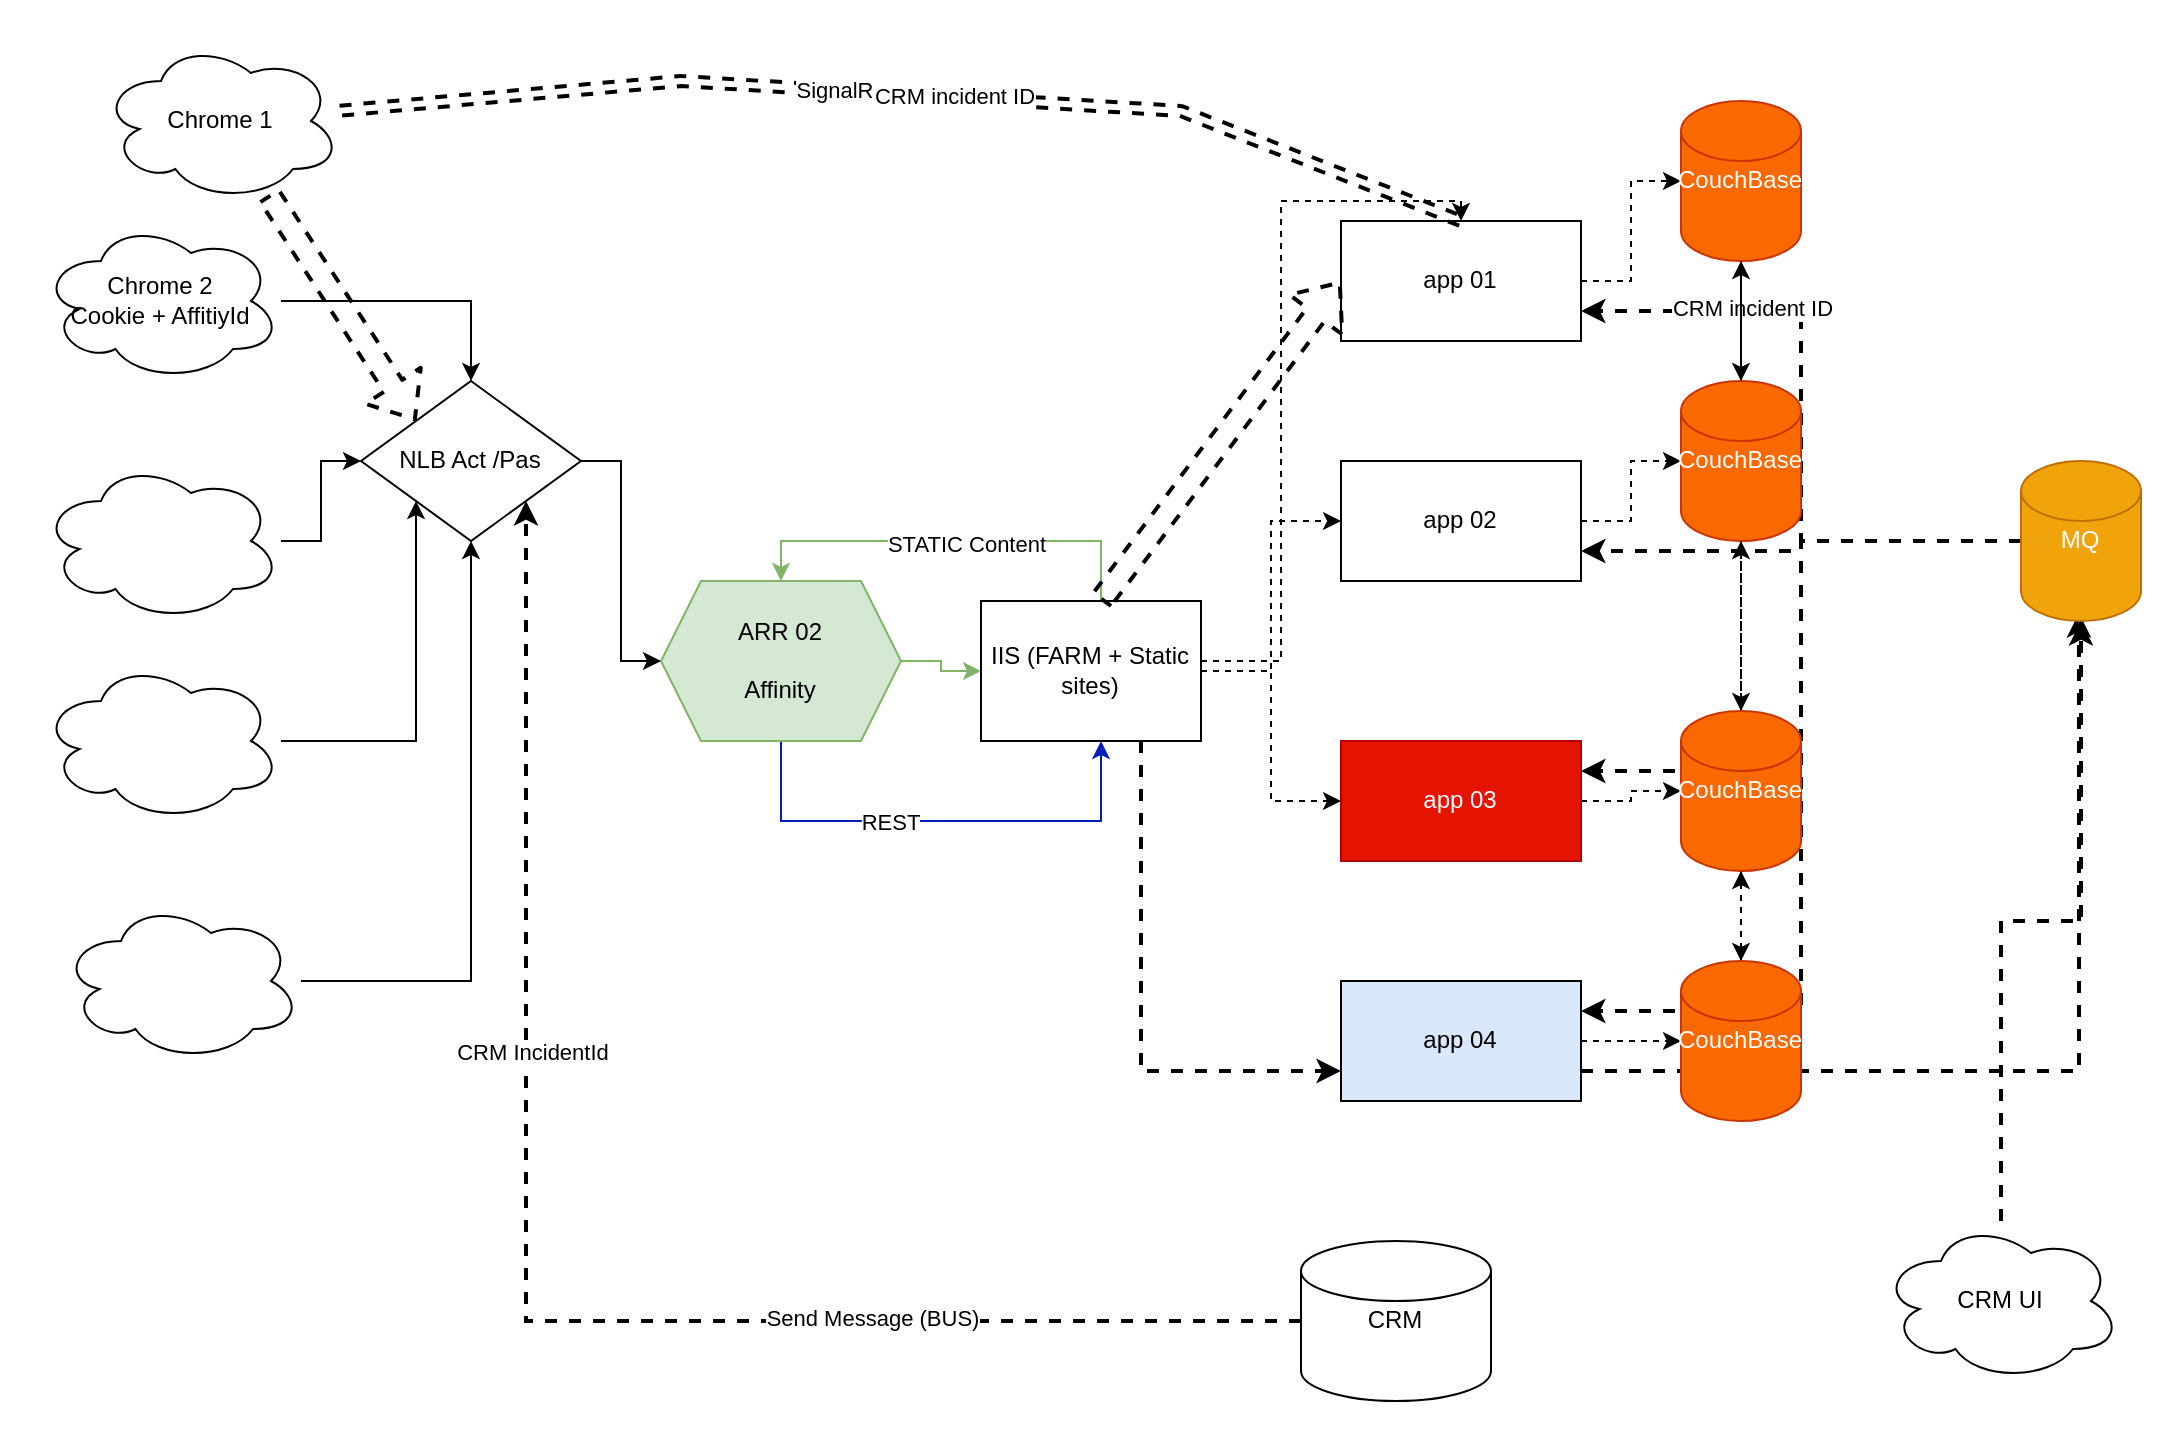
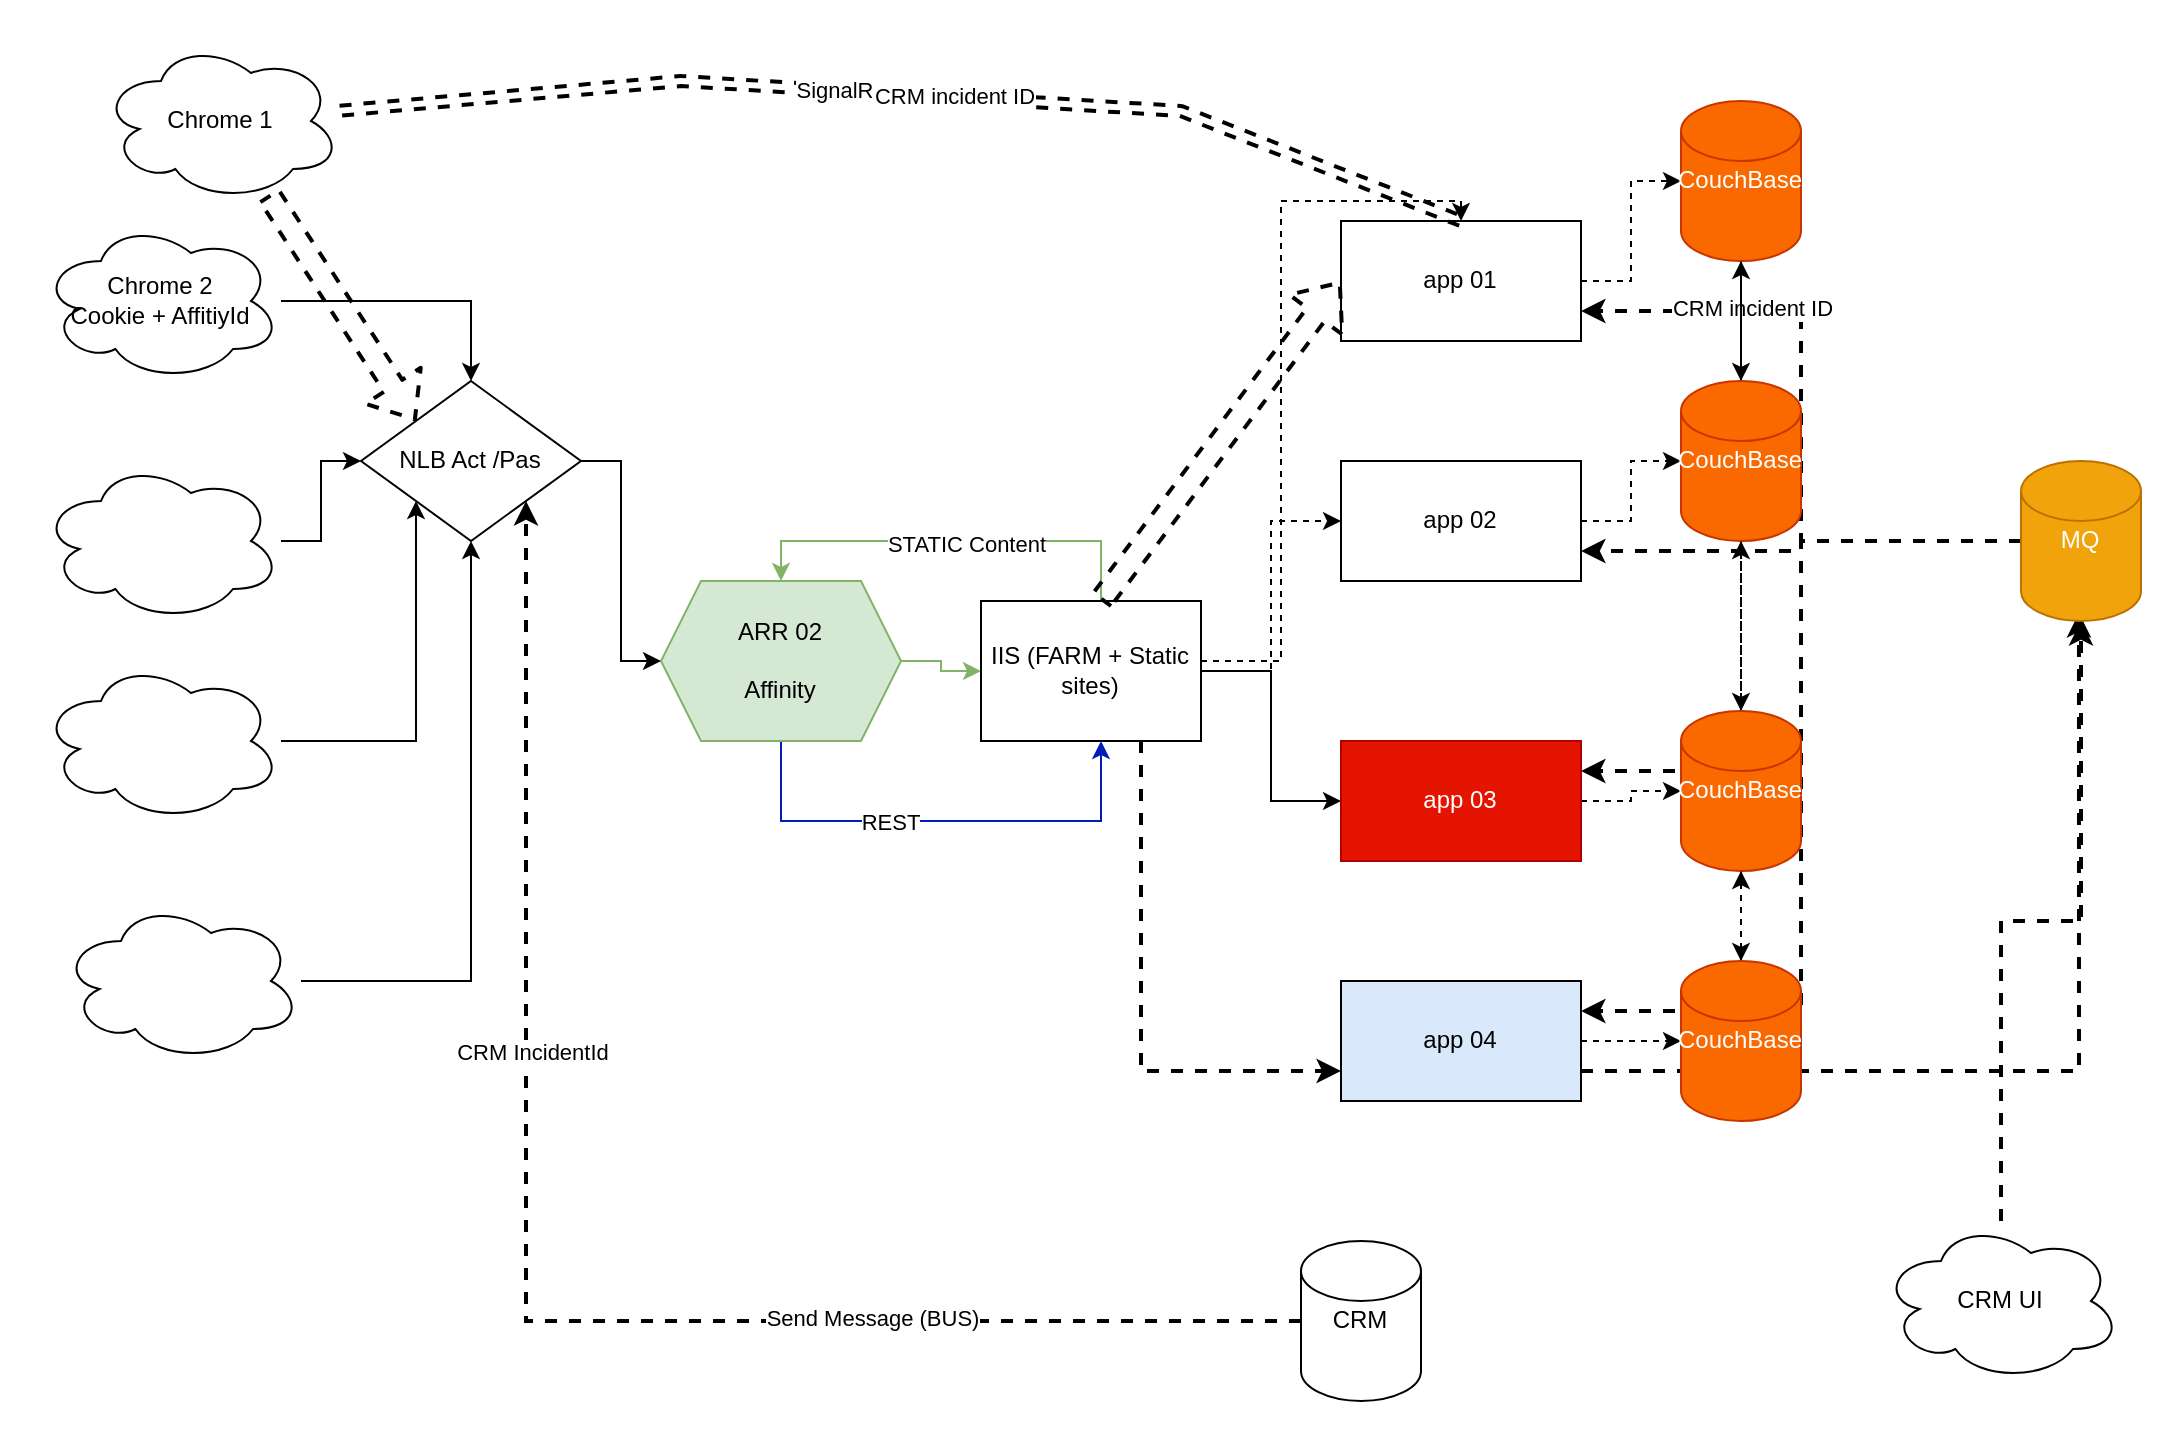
edge "IIS (FARM + Static sites)" -> "app 03": style dashed -> solid
node "CRM": size 190x160 -> 120x160
